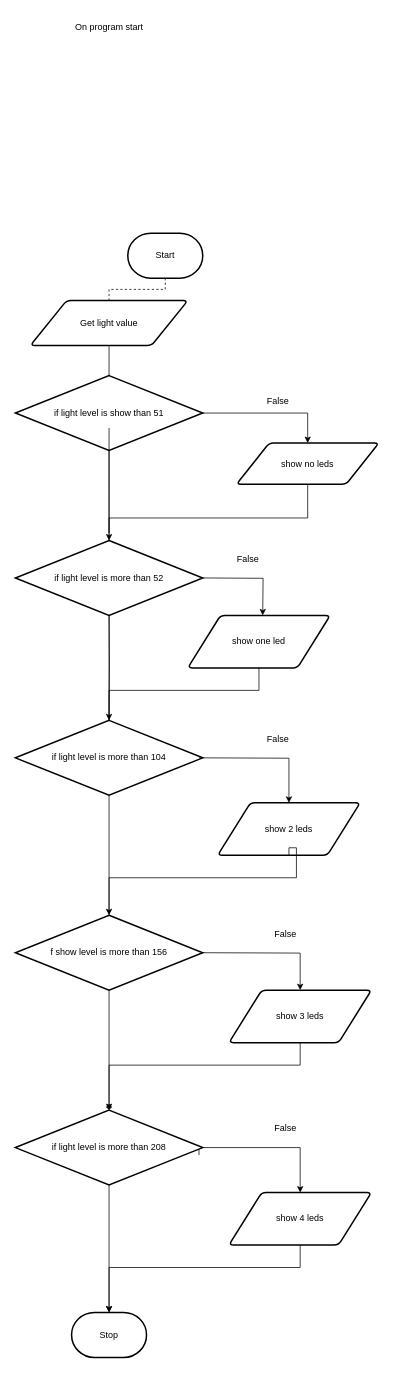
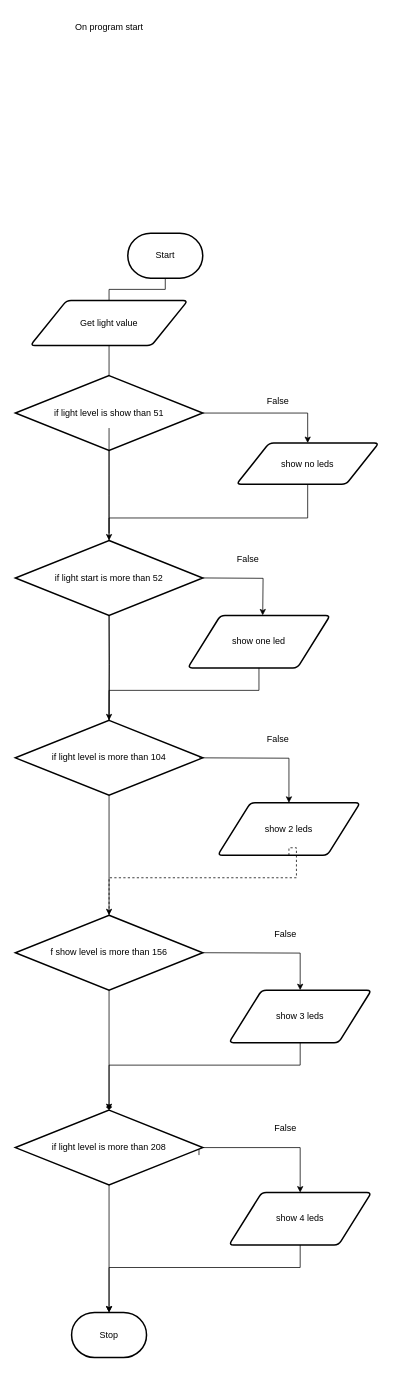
edge "Start" -- "Get light value": style dashed -> solid
node "if light level is more than 52": label "if light level is more than 52" -> "if light start is more than 52"
edge "show 2 leds" -> "f show level is more than 156": style solid -> dashed
